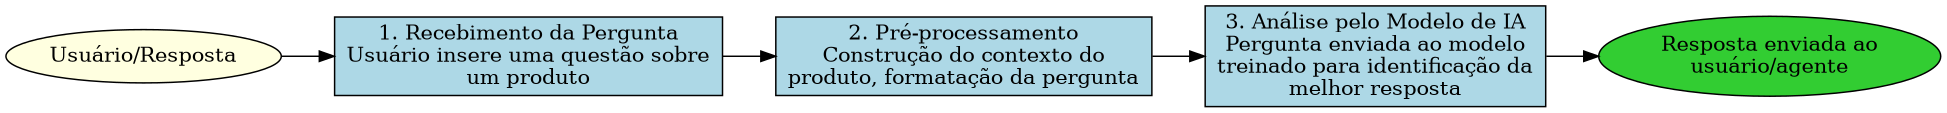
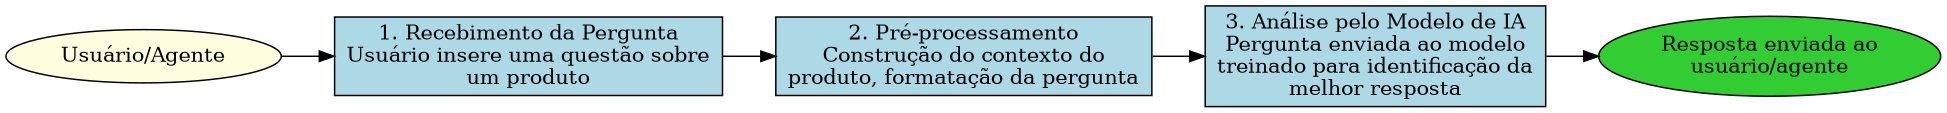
node "Usuário/Resposta": label "Usuário/Resposta" -> "Usuário/Agente"
